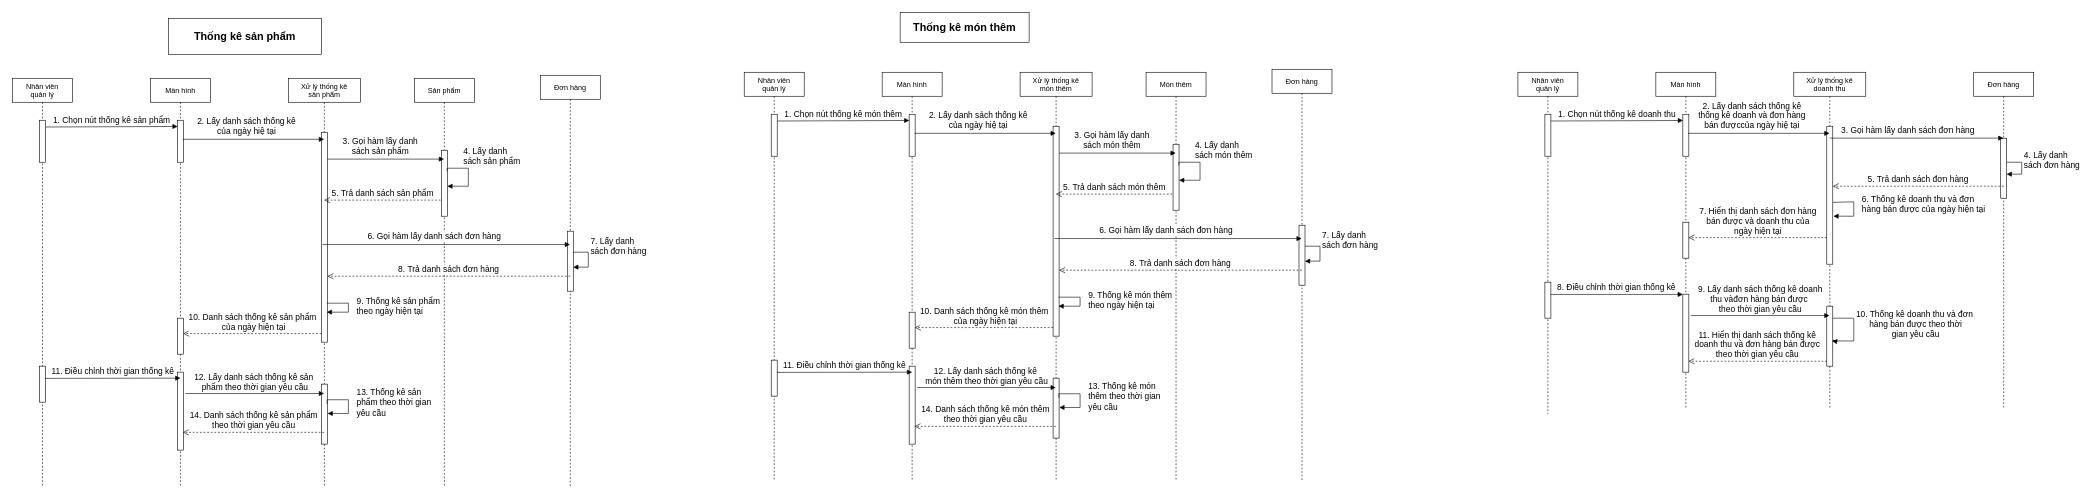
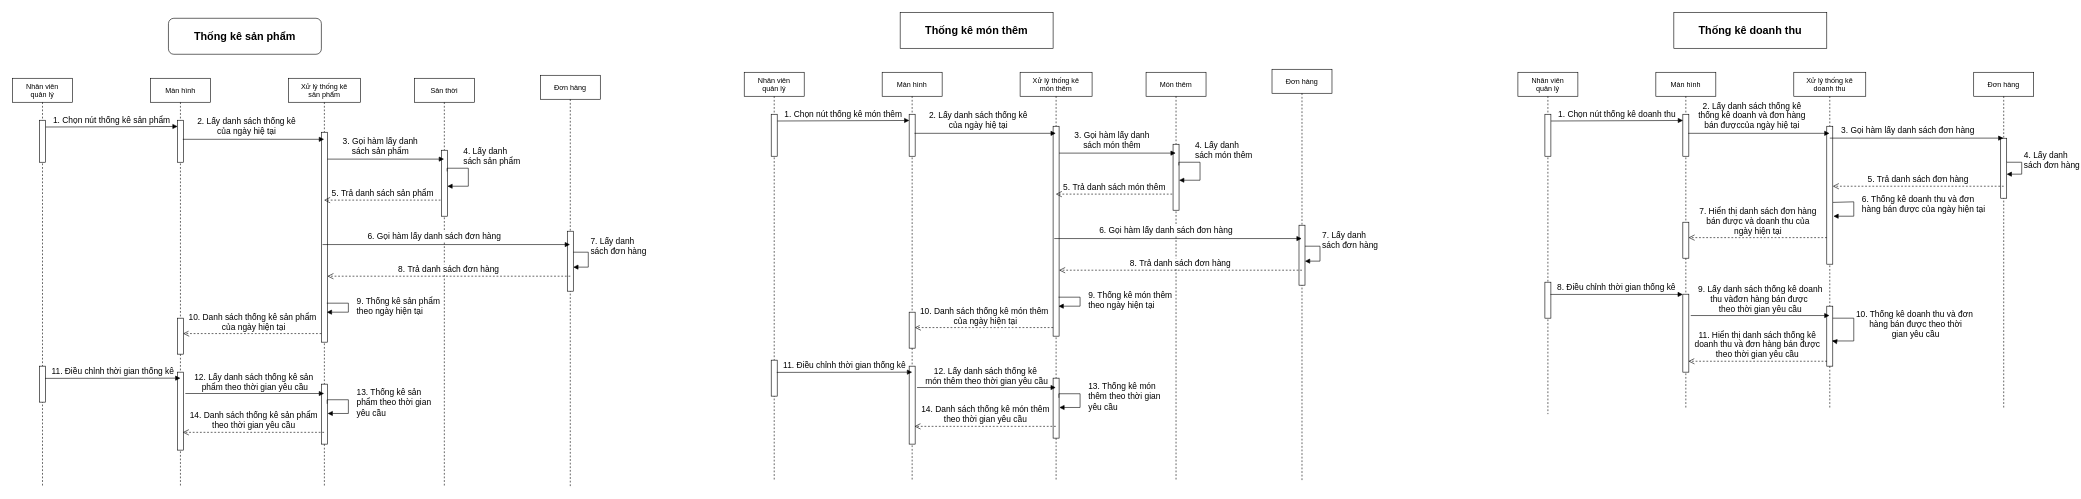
node "Thống kê món thêm": size 129x30 -> 153x36
node "Thống kê doanh thu": added
node "Thống kê sản phẩm": shape rectangle -> rounded rectangle
node "Sản phẩm": label "Sản phẩm" -> "Sản thời"
